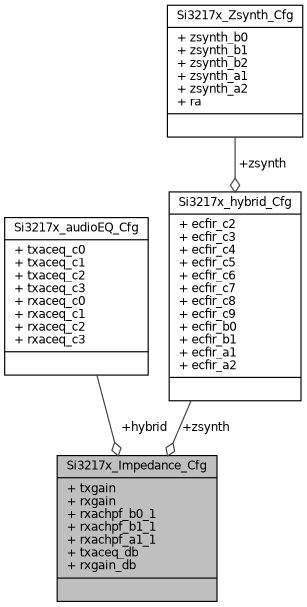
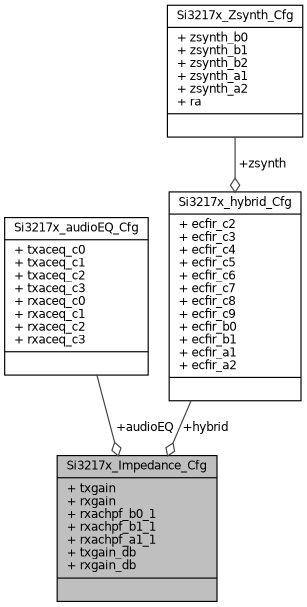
edge "Si3217x_audioEQ_Cfg" -> "Si3217x_Impedance_Cfg": label " +hybrid" -> " +audioEQ"
edge "Si3217x_hybrid_Cfg" -> "Si3217x_Impedance_Cfg": label " +zsynth" -> " +hybrid"
node "Si3217x_Impedance_Cfg": text "+ txaceq_db" -> "+ txgain_db"
